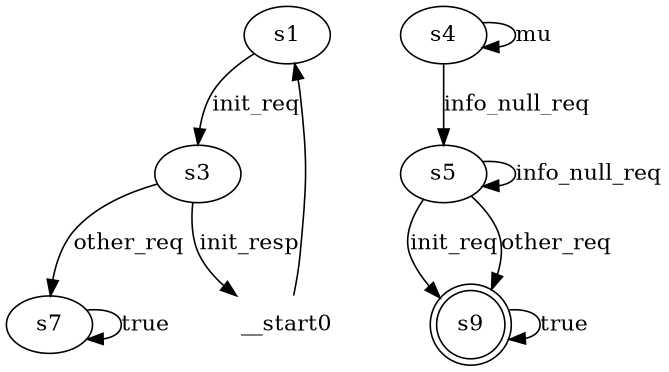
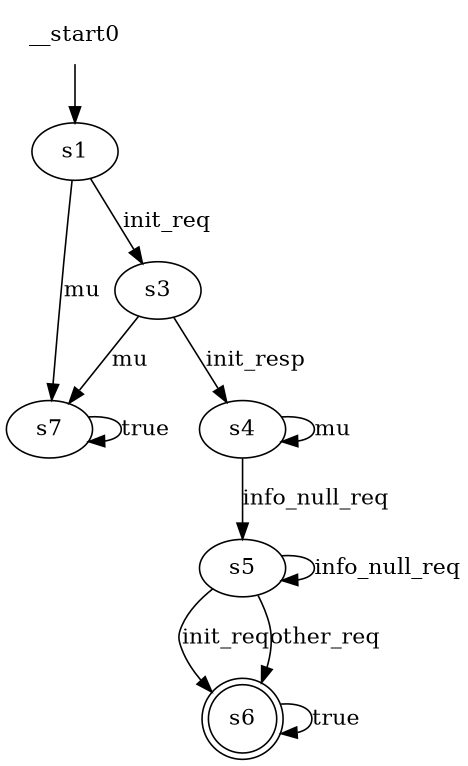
edge "s3" -> "s7": label "other_req" -> "mu"
edge "s3" -> "__start0": now "s3" -> "s4"
edge "s1" -> "s7": added, label "mu"
node "s9": label "s9" -> "s6"
